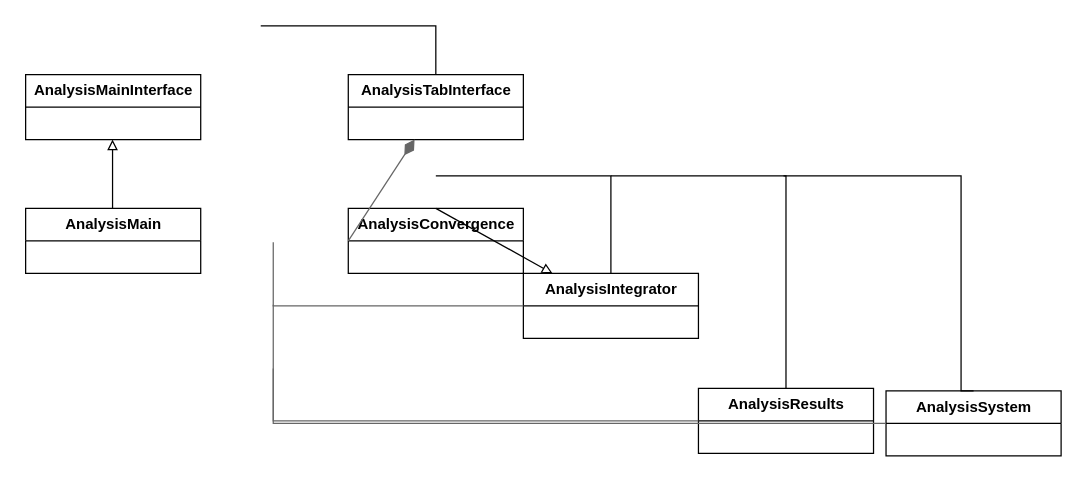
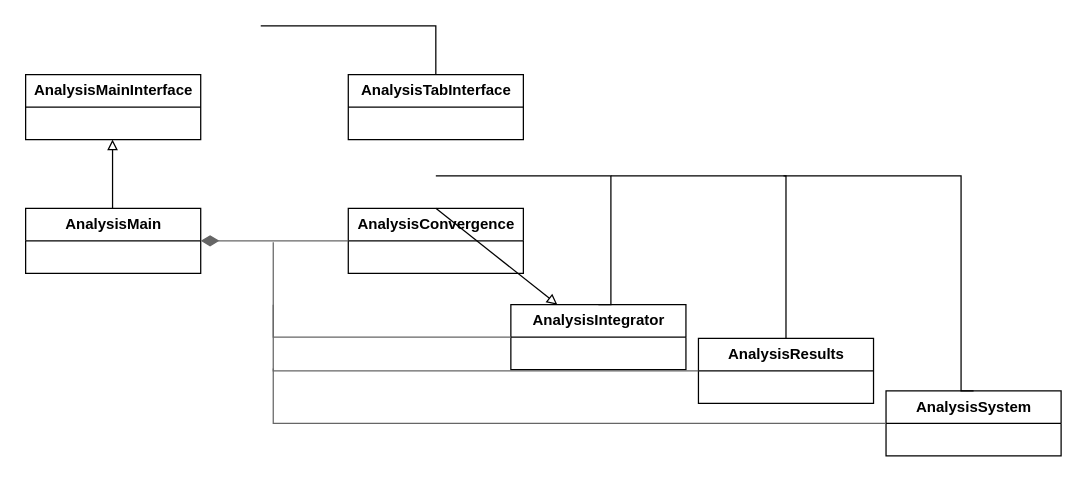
edge "AnalysisConvergence" -> "AnalysisTabInterface": now "AnalysisConvergence" -> "AnalysisMain"
node "AnalysisIntegrator": moved (611, 306) -> (598, 337)
node "AnalysisResults": moved (786, 421) -> (786, 371)
